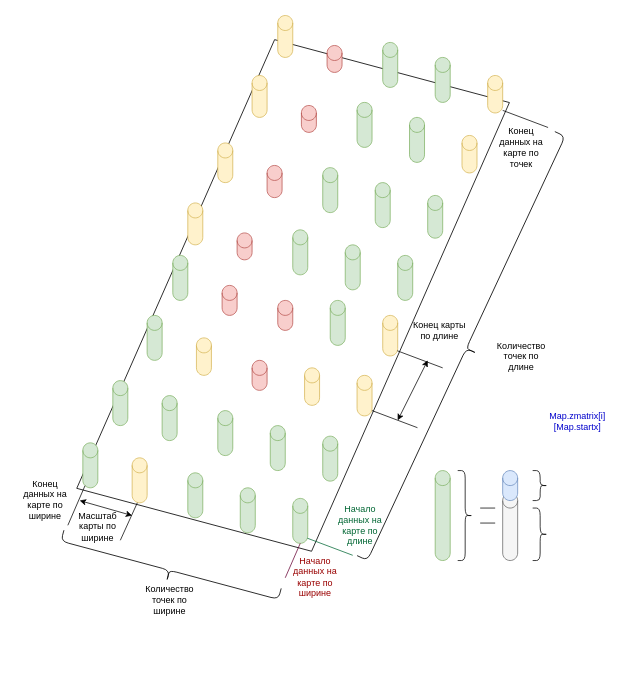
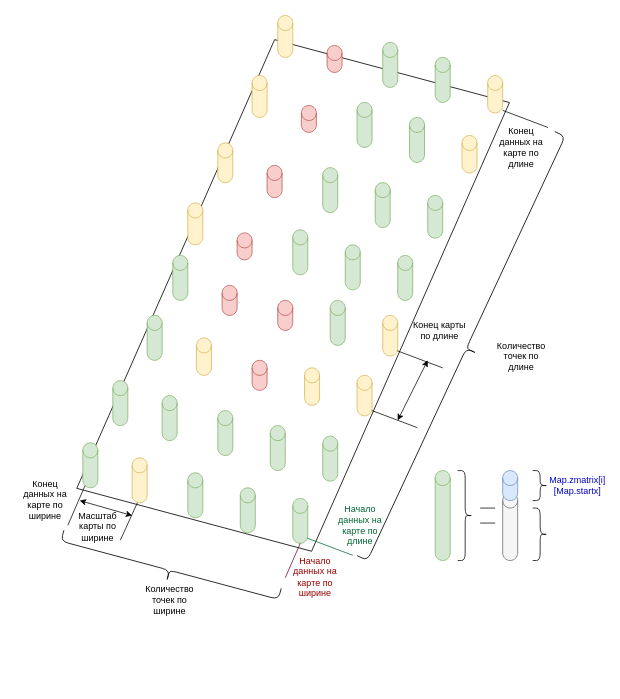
node "Конец данных на карте по точек": label "Конец данных на карте по точек" -> "Конец данных на карте по длине"
node "Map.zmatrix[i][Map.startx]": moved (578, 422) -> (578, 486)
